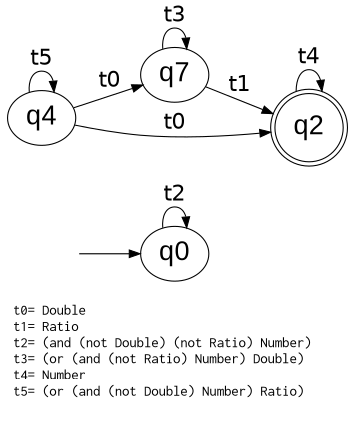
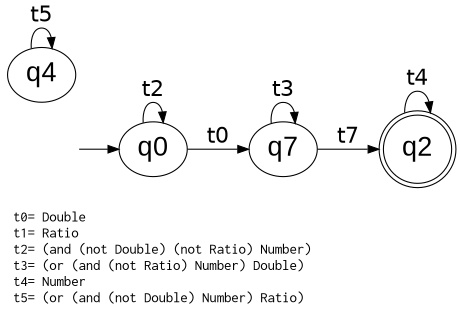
edge "q7" -> "q2": label "t1" -> "t7"
edge "q4" -> "q7": now "q0" -> "q7"
edge "q4" -> "q2": removed, label "t0"
